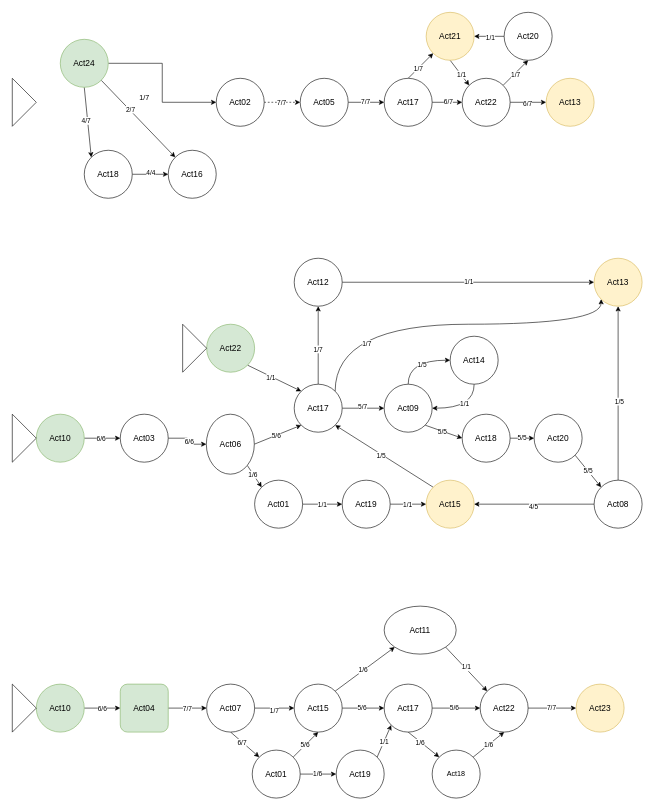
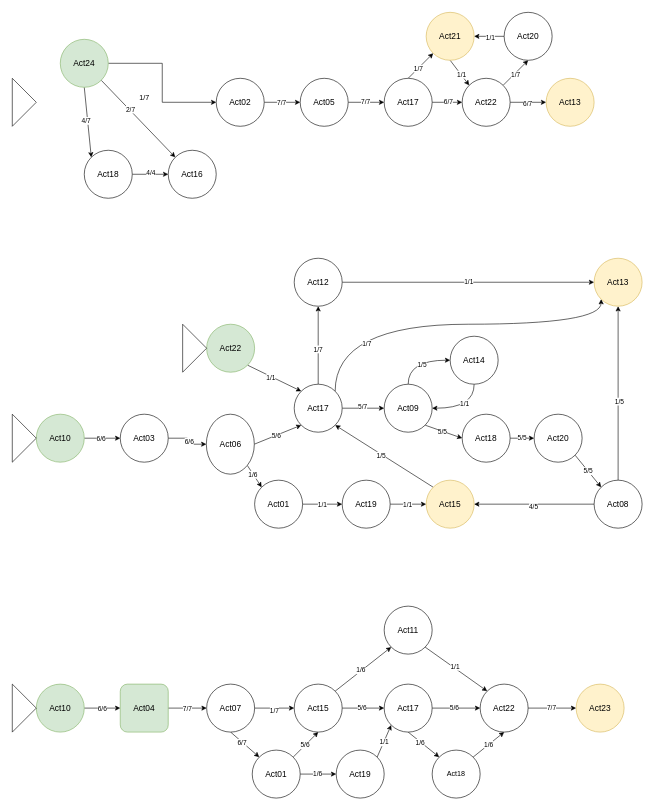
edge "Act02" -> "Act05": style dashed -> solid
node "Act11": size 72x48 -> 48x48
